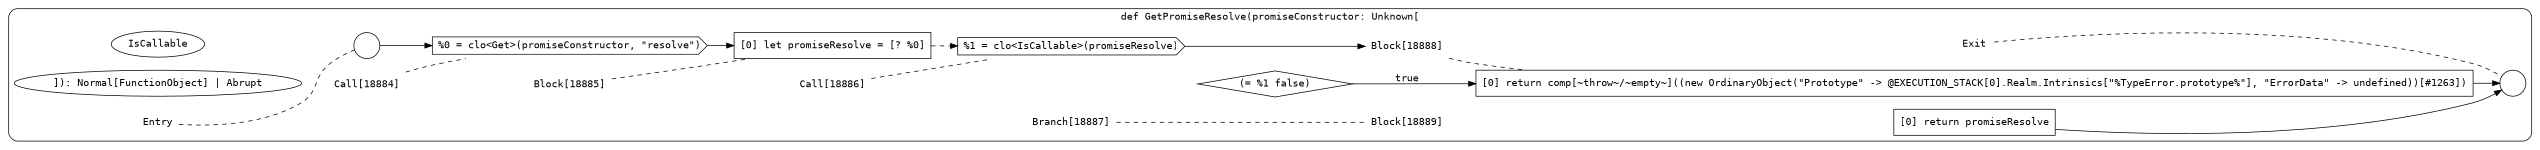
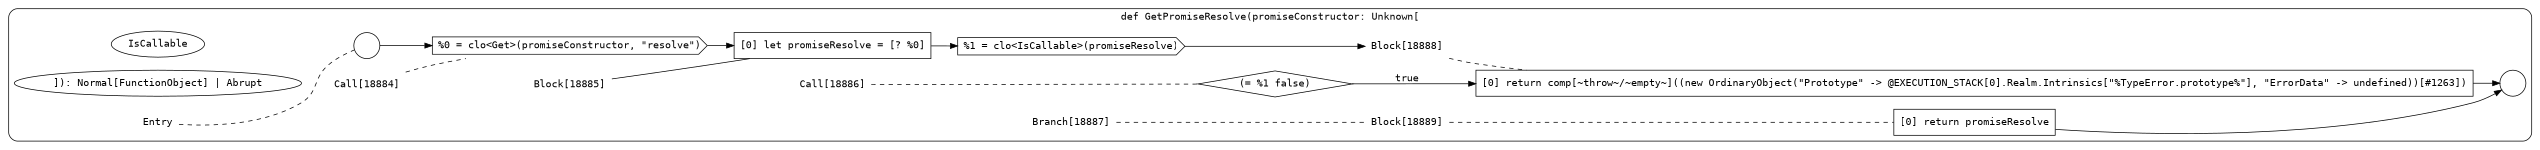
node "Exit": removed
edge "[0] let promiseResolve = [? %0]" -> "%1 = clo<IsCallable>(promiseResolve)": style dashed -> solid
edge "[0] let promiseResolve = [? %0]" -- "Block[18885]": style dashed -> solid
edge "%1 = clo<IsCallable>(promiseResolve)" -- "Call[18886]": now "(= %1 false)" -- "Call[18886]"
edge "Block[18889]" -- "[0] return promiseResolve": added
